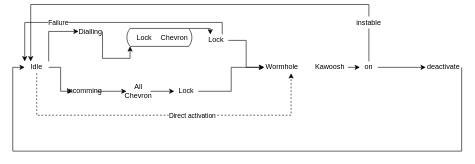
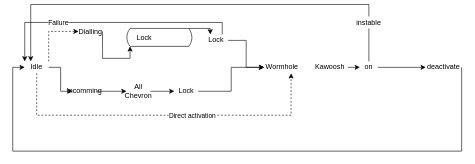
edge "Idle" -> "Dialling": style solid -> dashed
node "Chevron": removed
